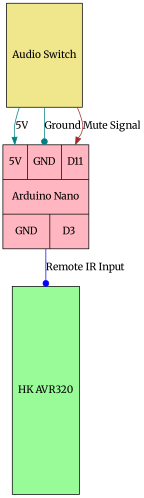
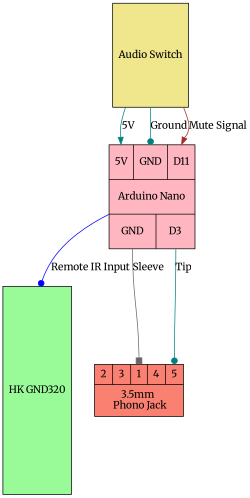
node "HK AVR320": label "HK AVR320" -> "HK GND320"
node "2": added
